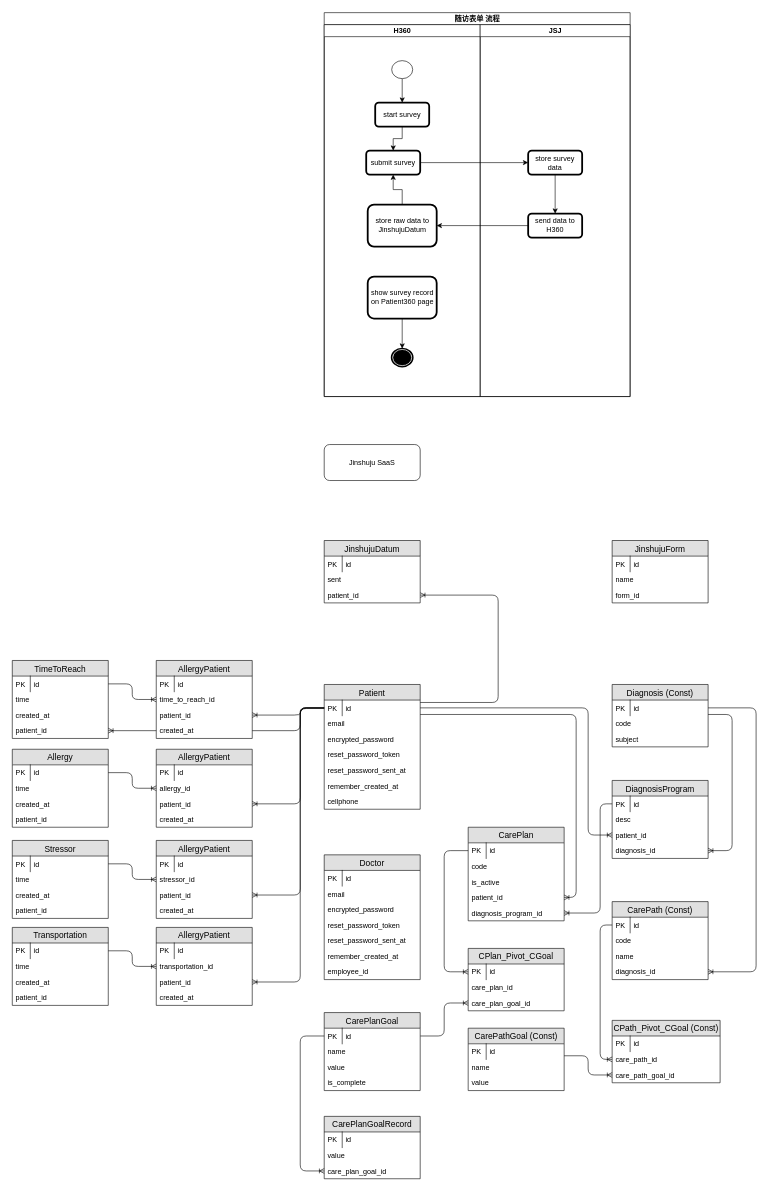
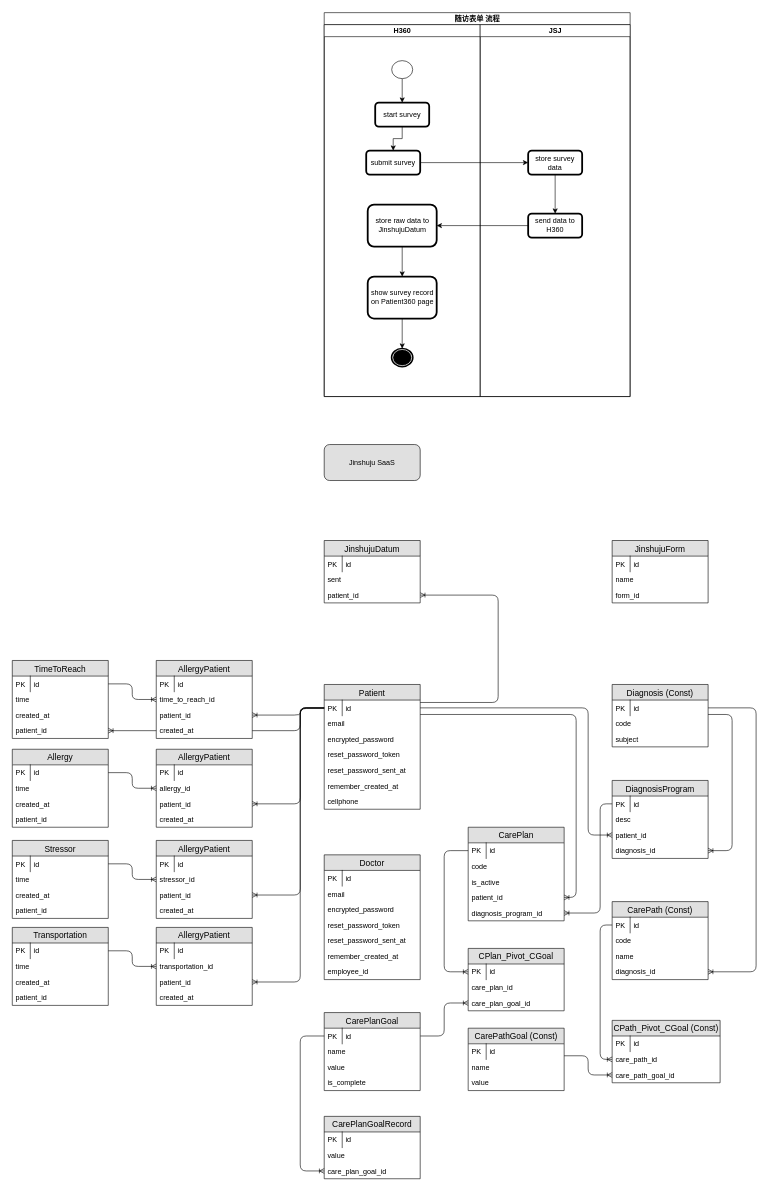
edge "store raw data to JinshujuDatum" -> "submit survey": now "store raw data to JinshujuDatum" -> "show survey record on Patient360 page"
node "Jinshuju SaaS": fillcolor #ffffff -> #e0e0e0
